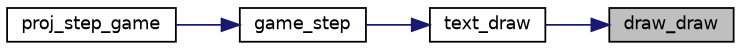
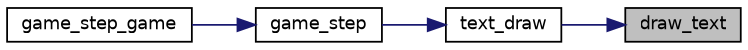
node "proj_step_game": label "proj_step_game" -> "game_step_game"
node "draw_draw": label "draw_draw" -> "draw_text"
